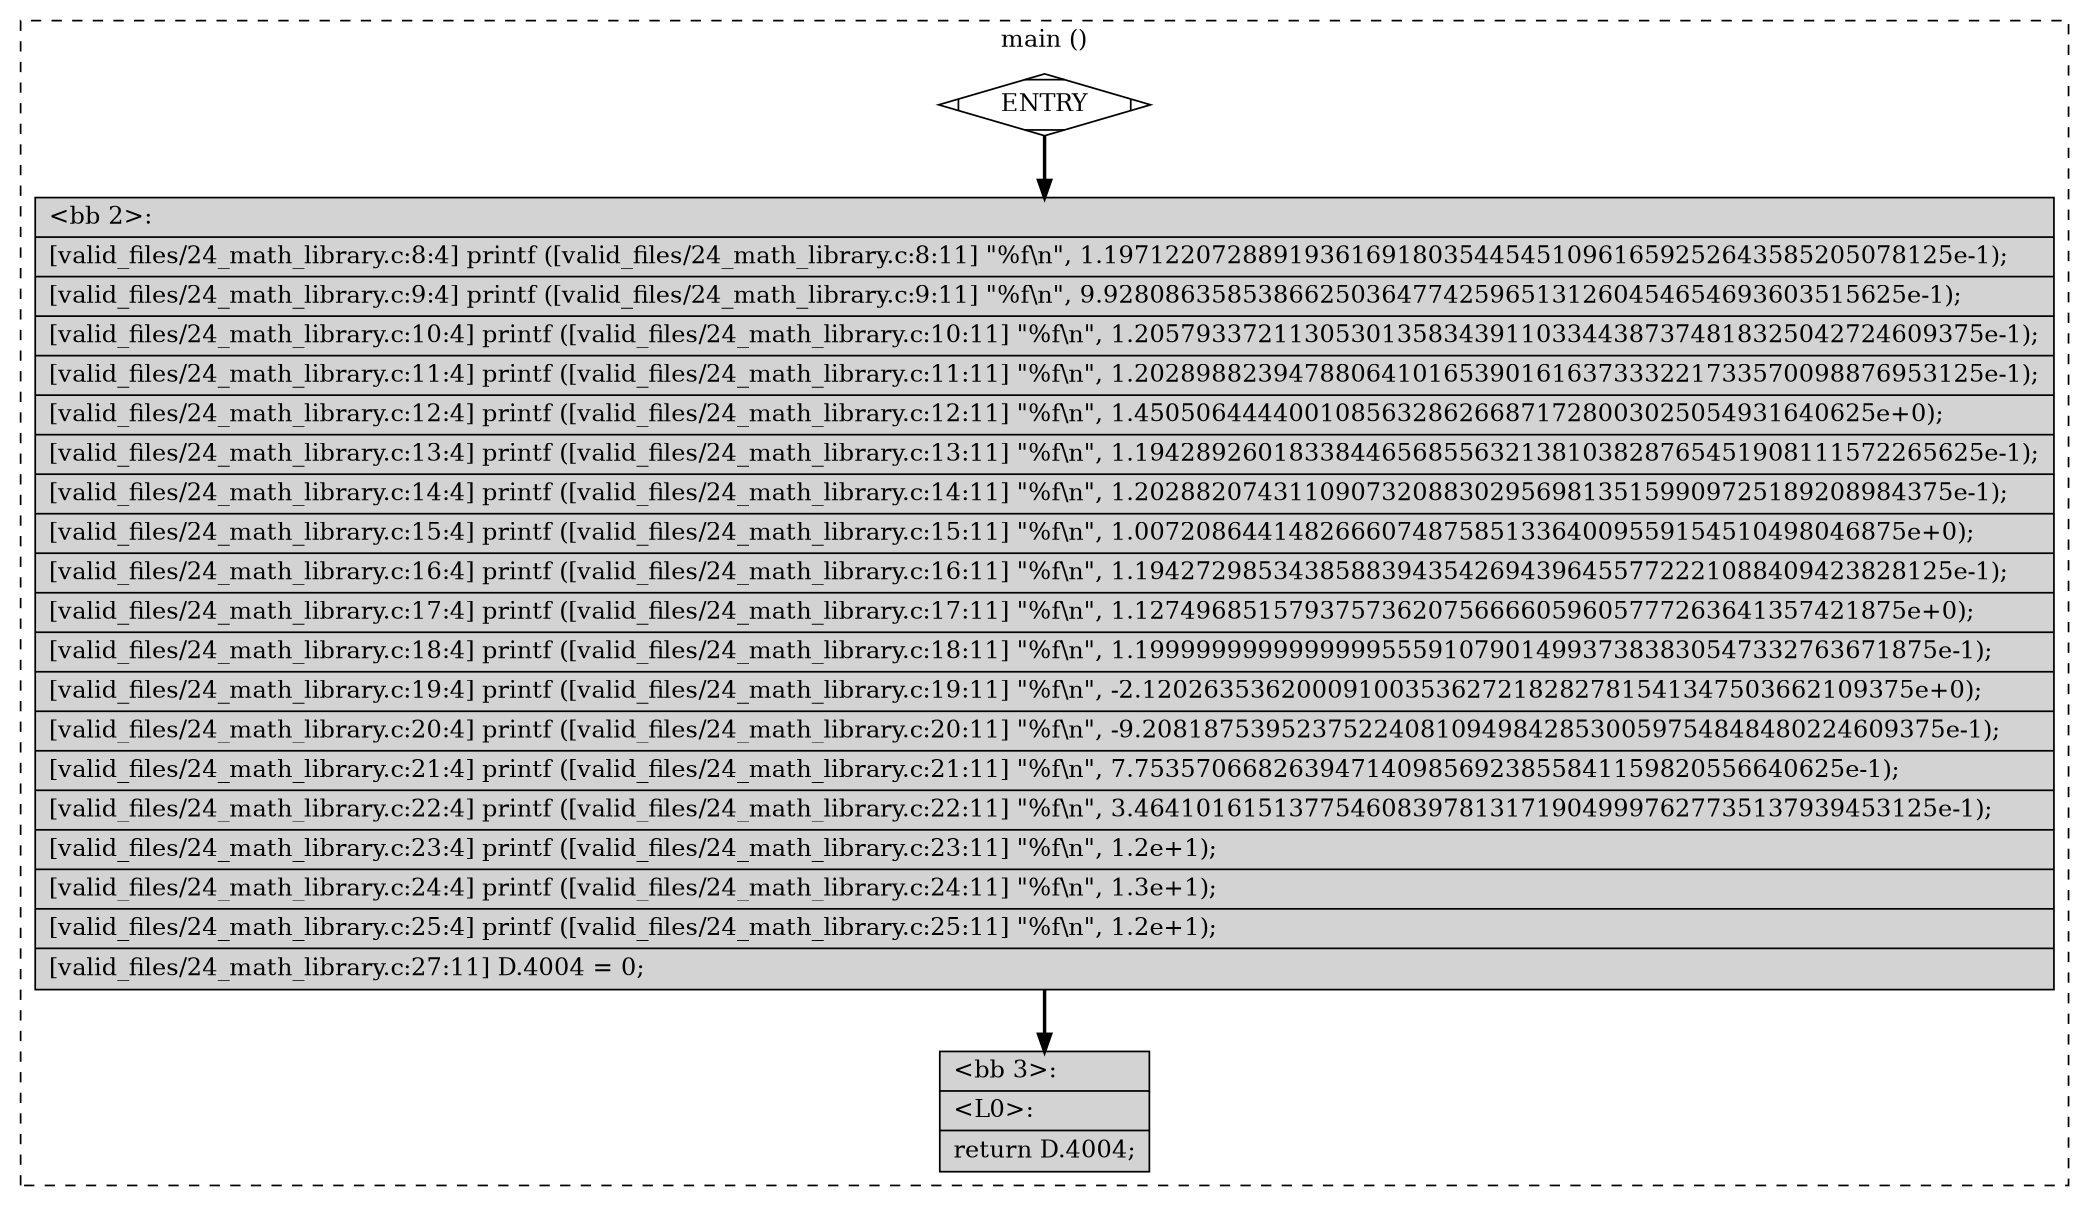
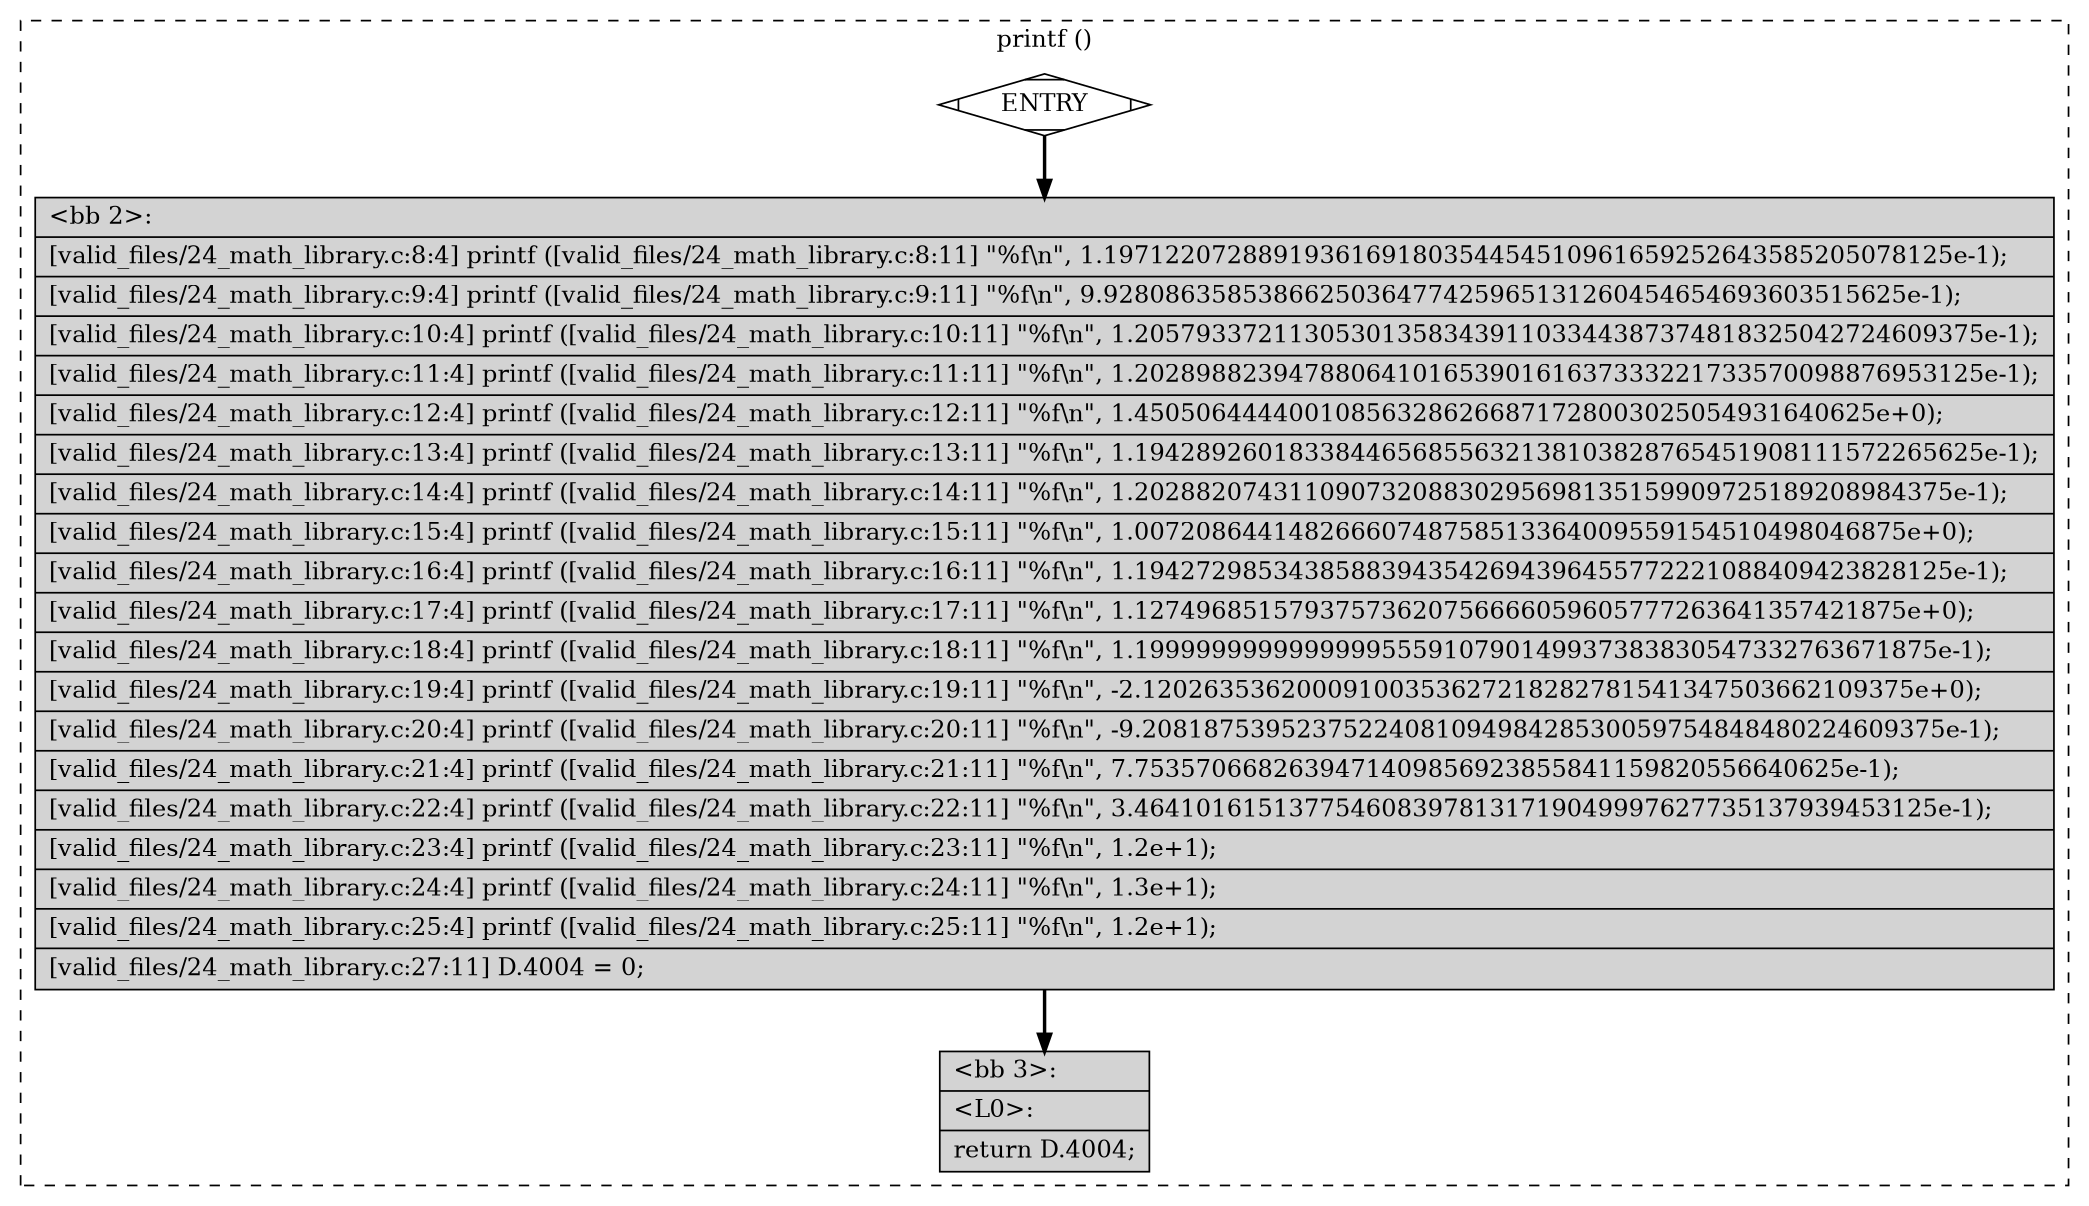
cluster "main ()": label "main ()" -> "printf ()"
